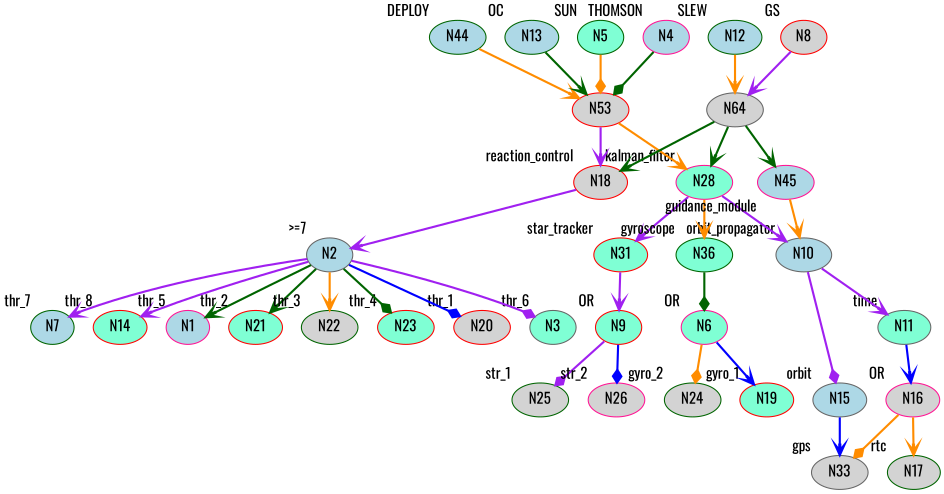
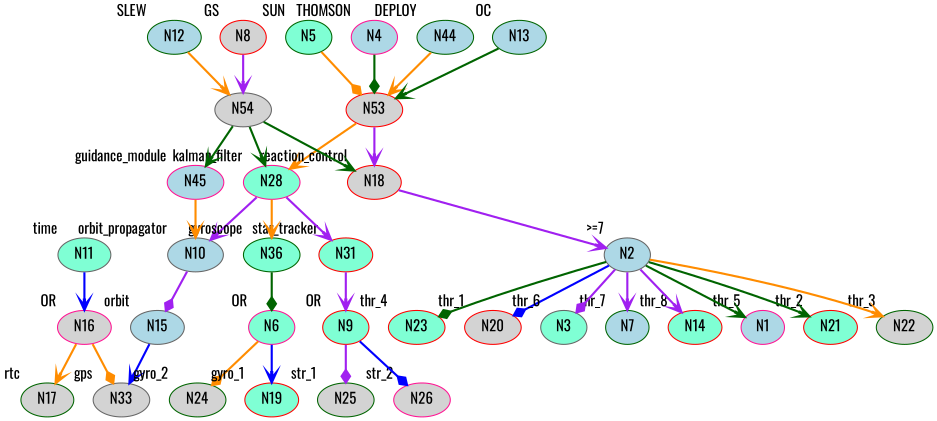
node "N64": label "N64" -> "N54"
edge "N10 orbit_propagator" -> "N11 time": removed
